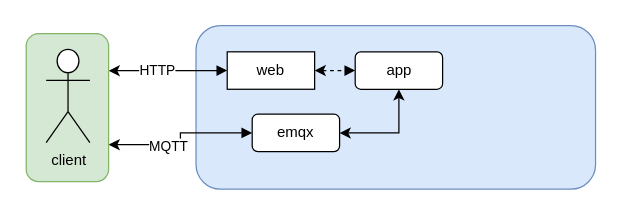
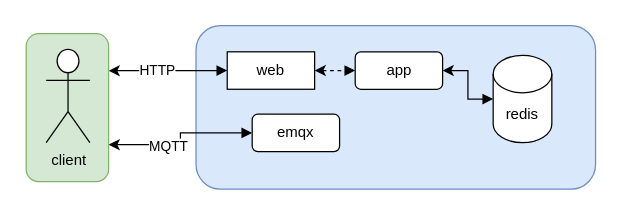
edge "app" -- "redis": added
node "redis": added
edge "app" -- "emqx": removed
